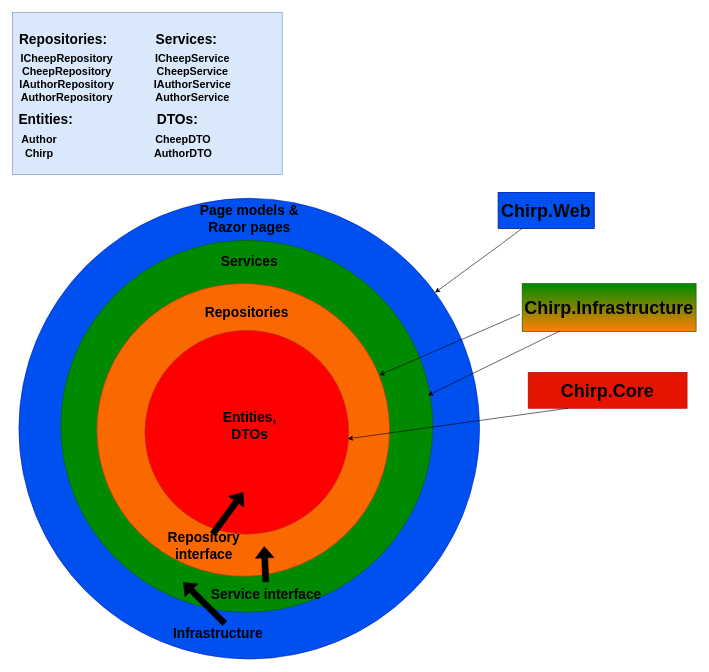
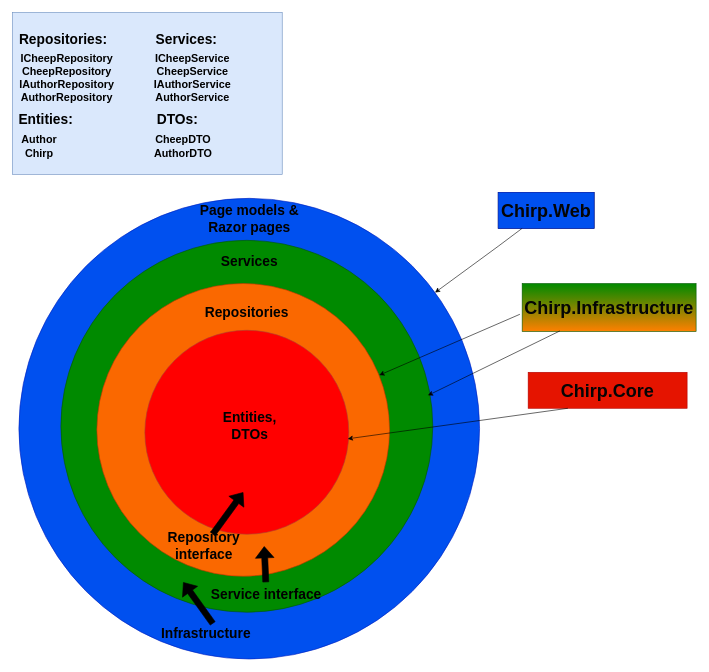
node "Infrastructure": moved (218, 633) -> (206, 633)
